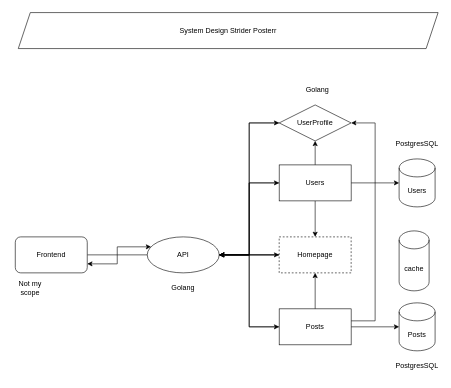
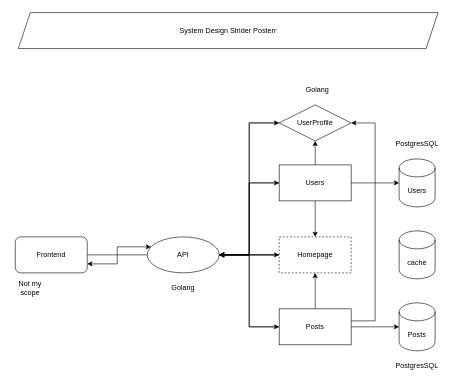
node "cache": size 30x60 -> 36x48
